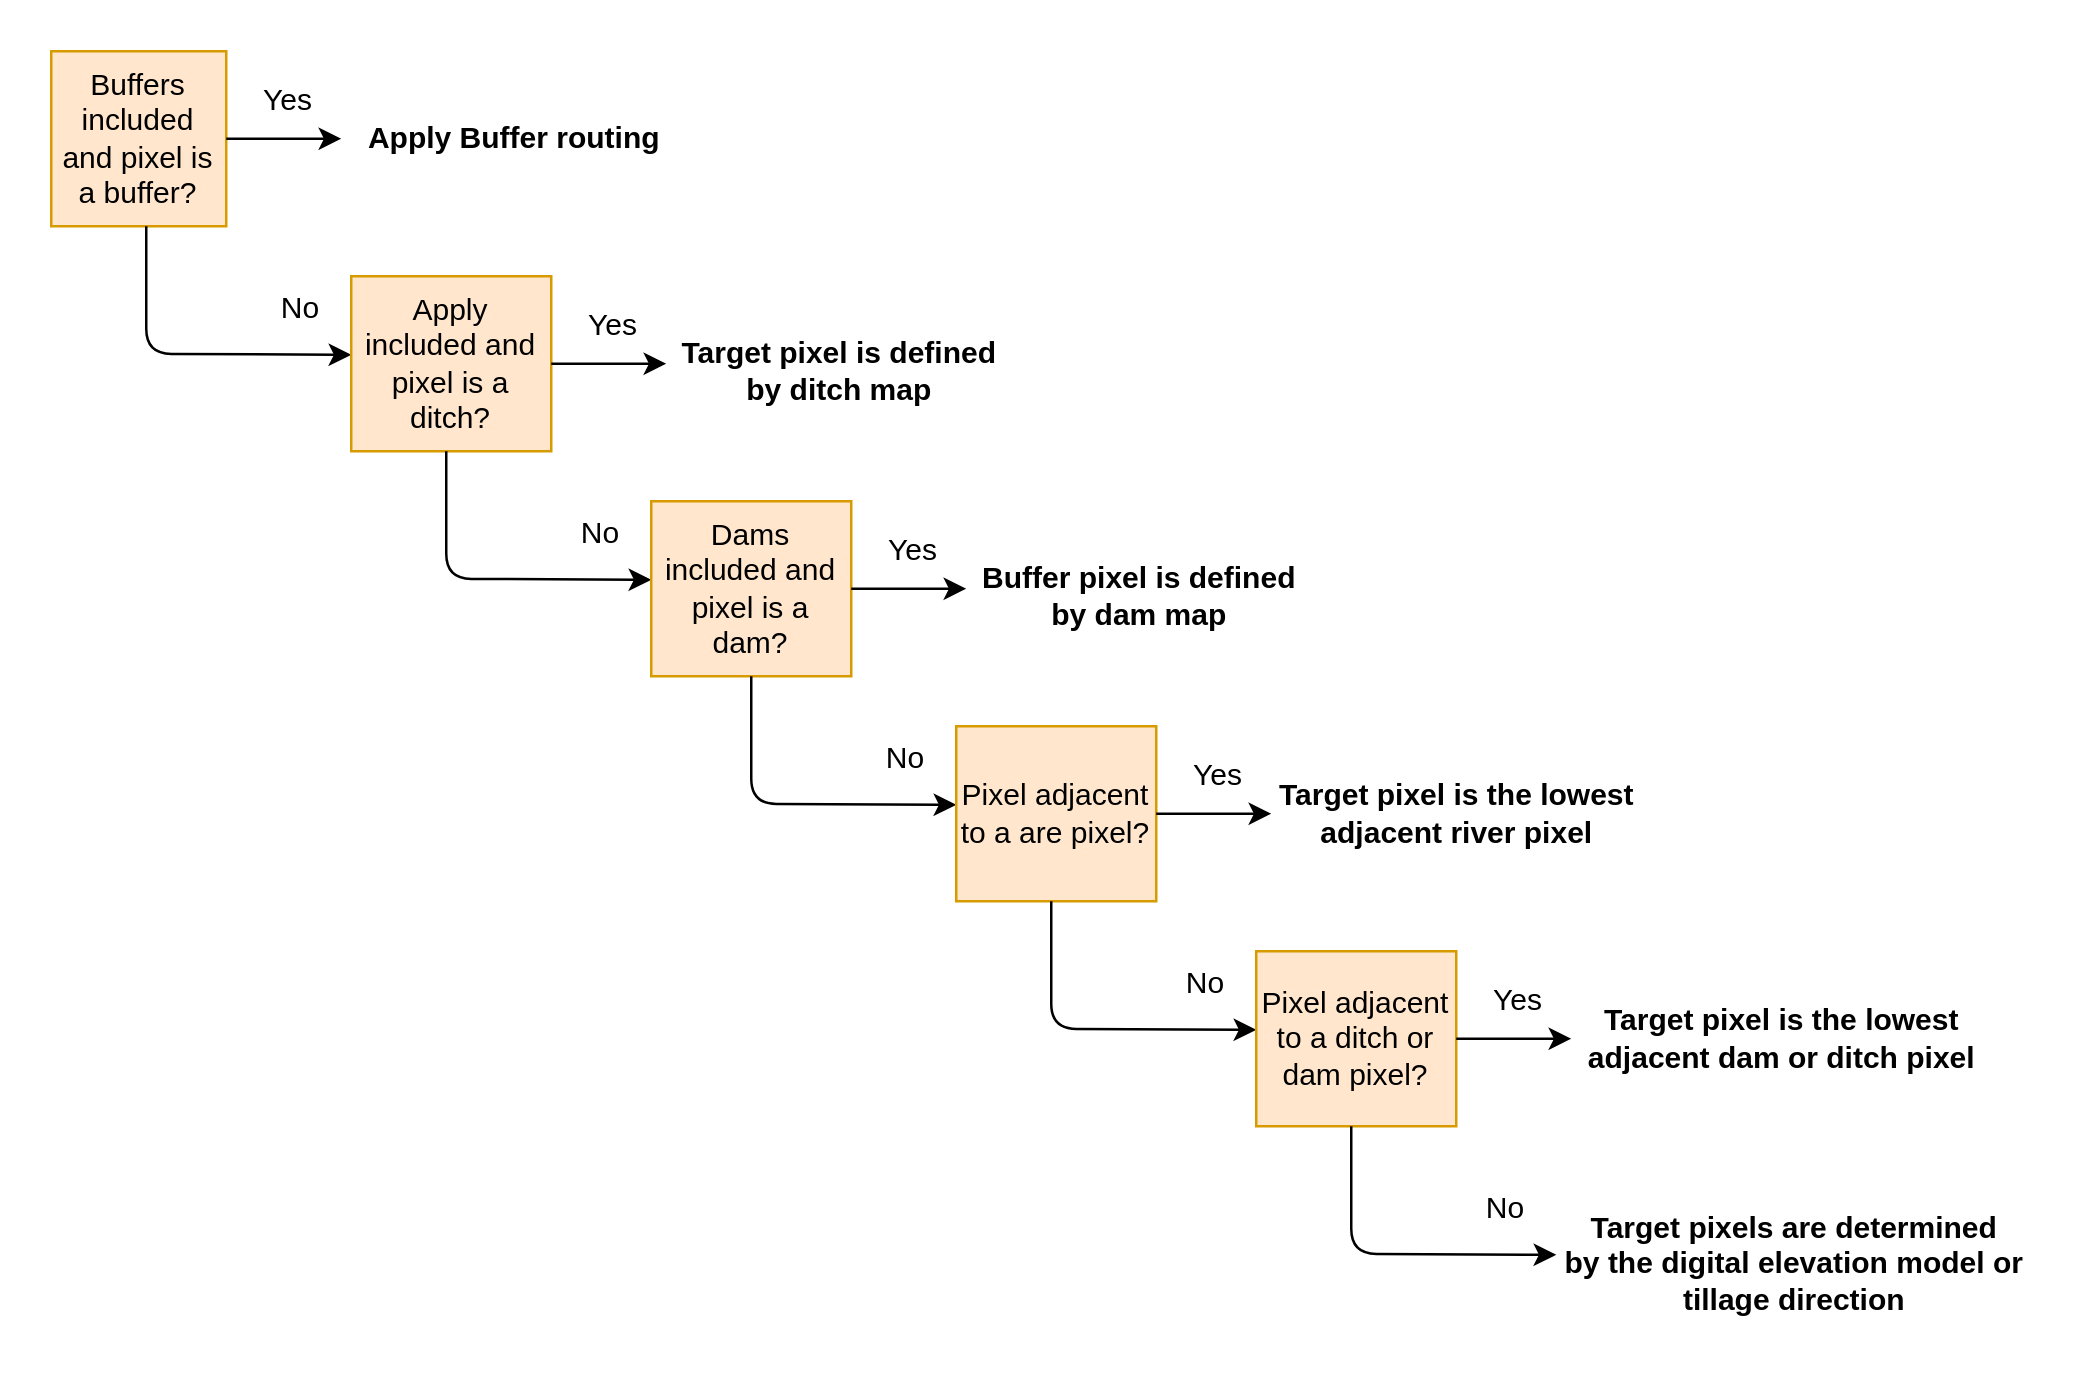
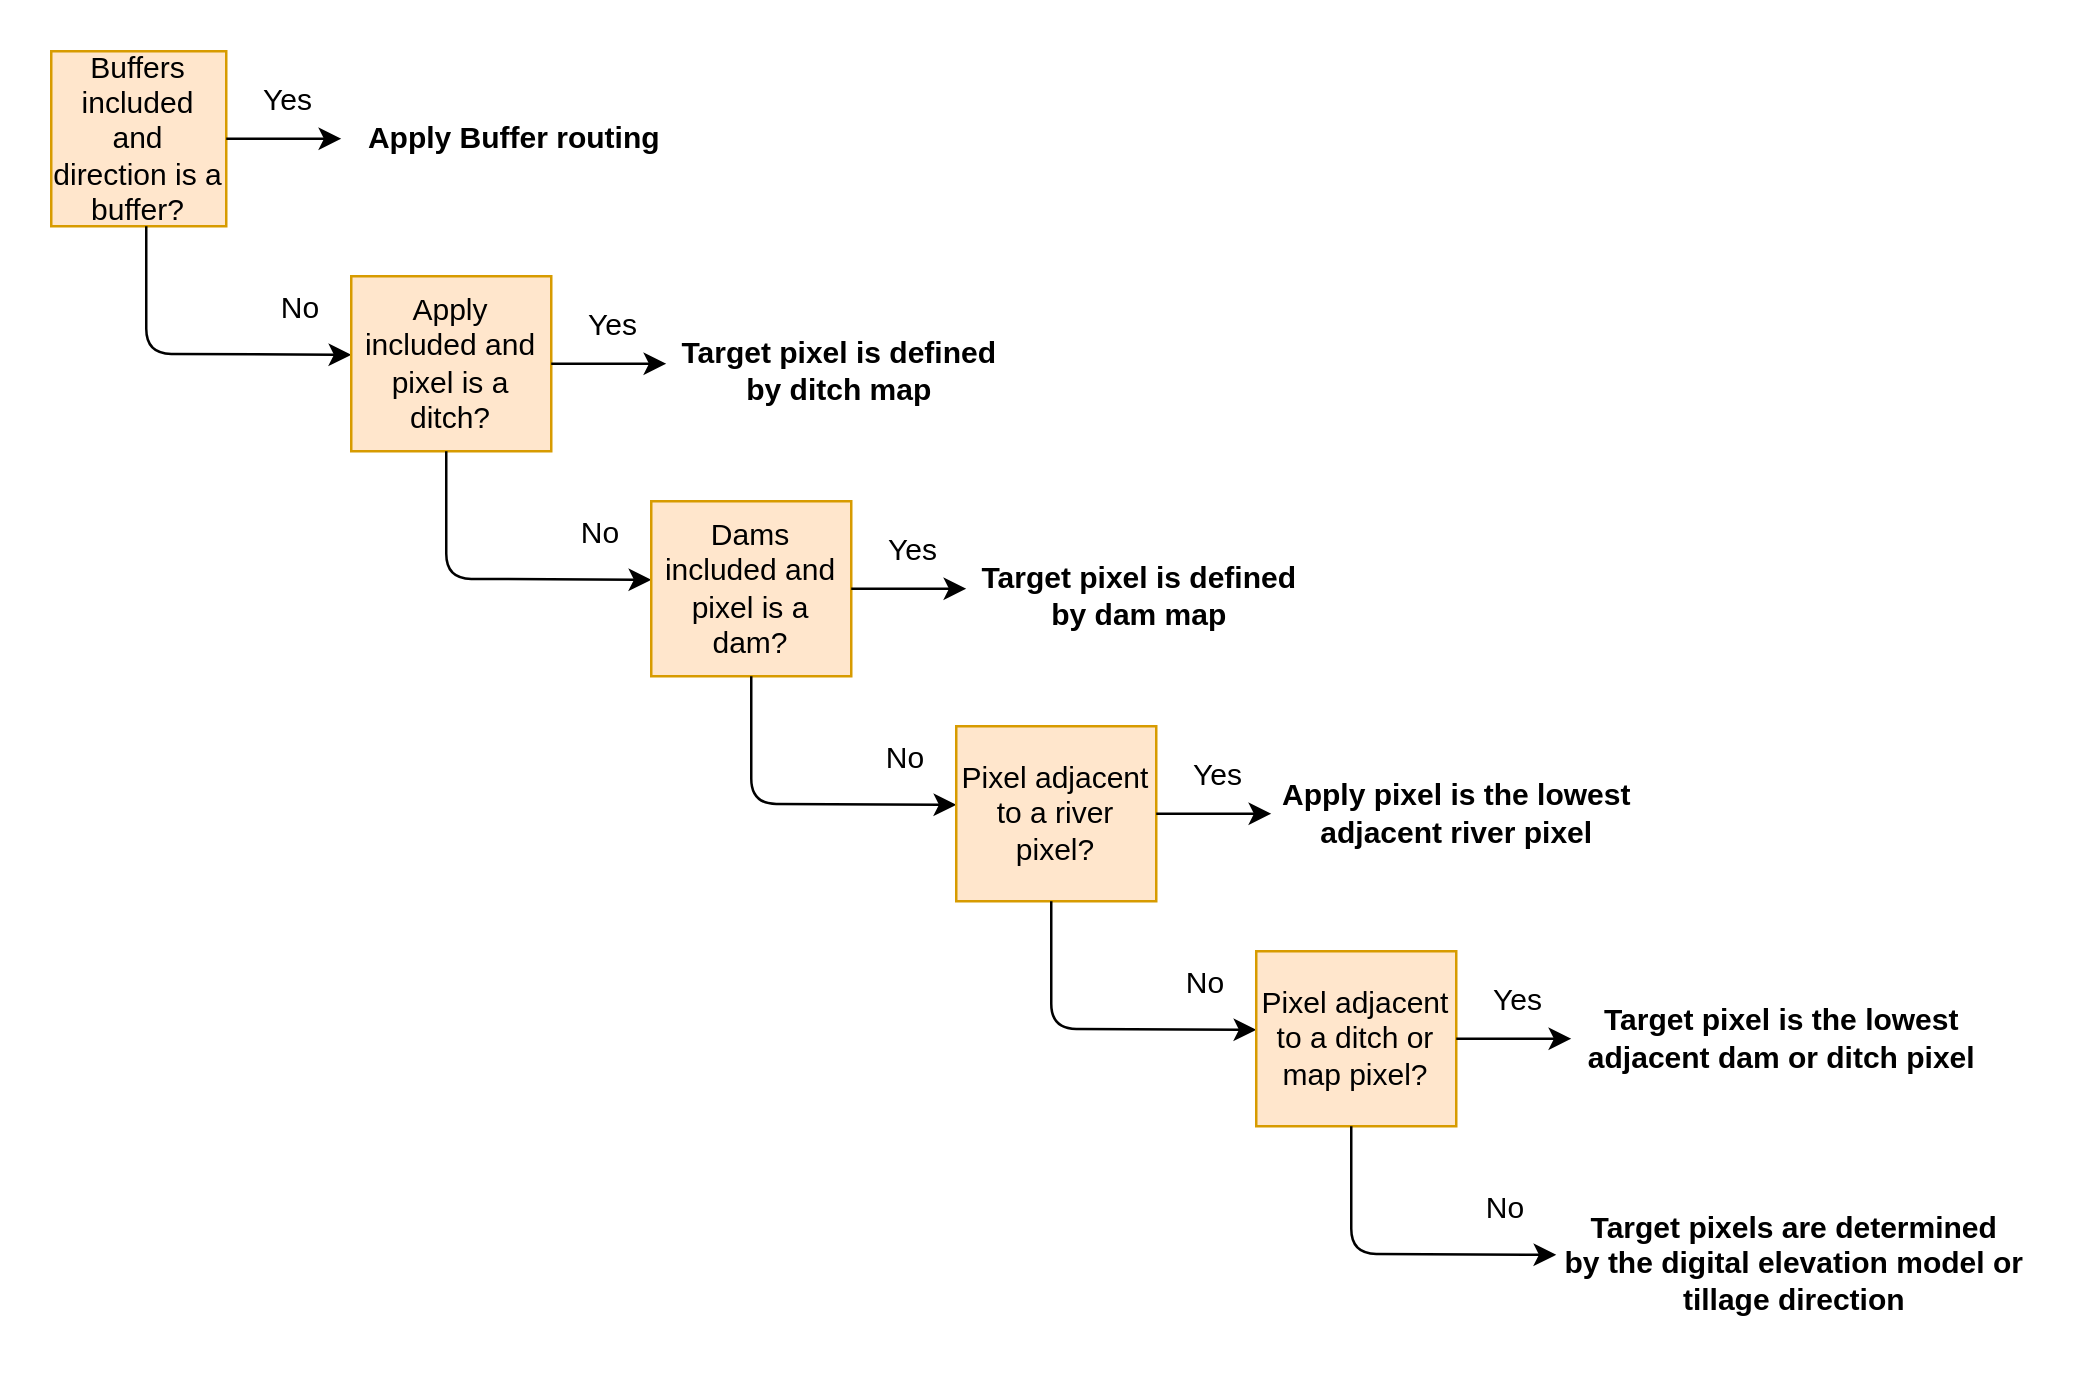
node "Buffers included and pixel is a buffer?": label "Buffers included and pixel is a buffer?" -> "Buffers included and direction is a buffer?"
node "Buffer pixel is defined by dam map": label "Buffer pixel is defined by dam map" -> "Target pixel is defined by dam map"
node "Pixel adjacent to a are pixel?": label "Pixel adjacent to a are pixel?" -> "Pixel adjacent to a river pixel?"
node "Target pixel is the lowest adjacent river pixel": label "Target pixel is the lowest adjacent river pixel" -> "Apply pixel is the lowest adjacent river pixel"
node "Pixel adjacent to a ditch or dam pixel?": label "Pixel adjacent to a ditch or dam pixel?" -> "Pixel adjacent to a ditch or map pixel?"
